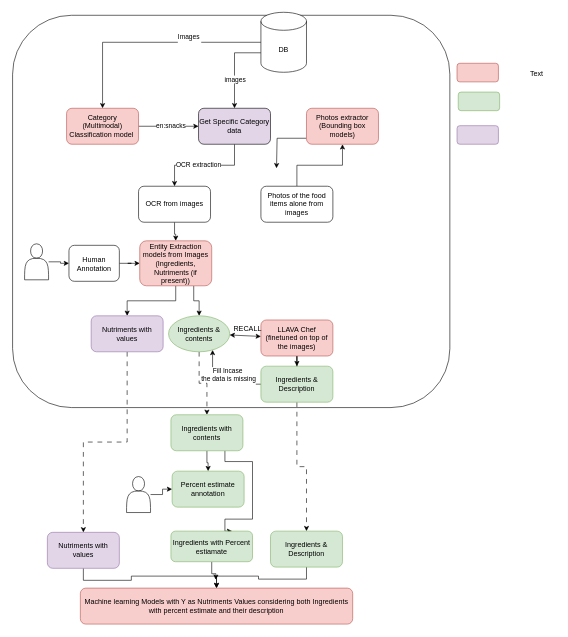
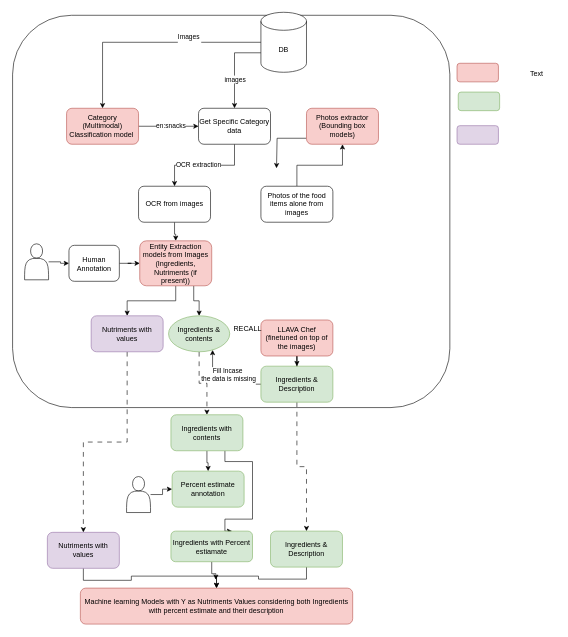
node "Get Specific Category data": fillcolor #e1d5e7 -> #ffffff
edge "Ingredients & contents" -- "LLAVA Chef (finetuned on top of the images)": removed
